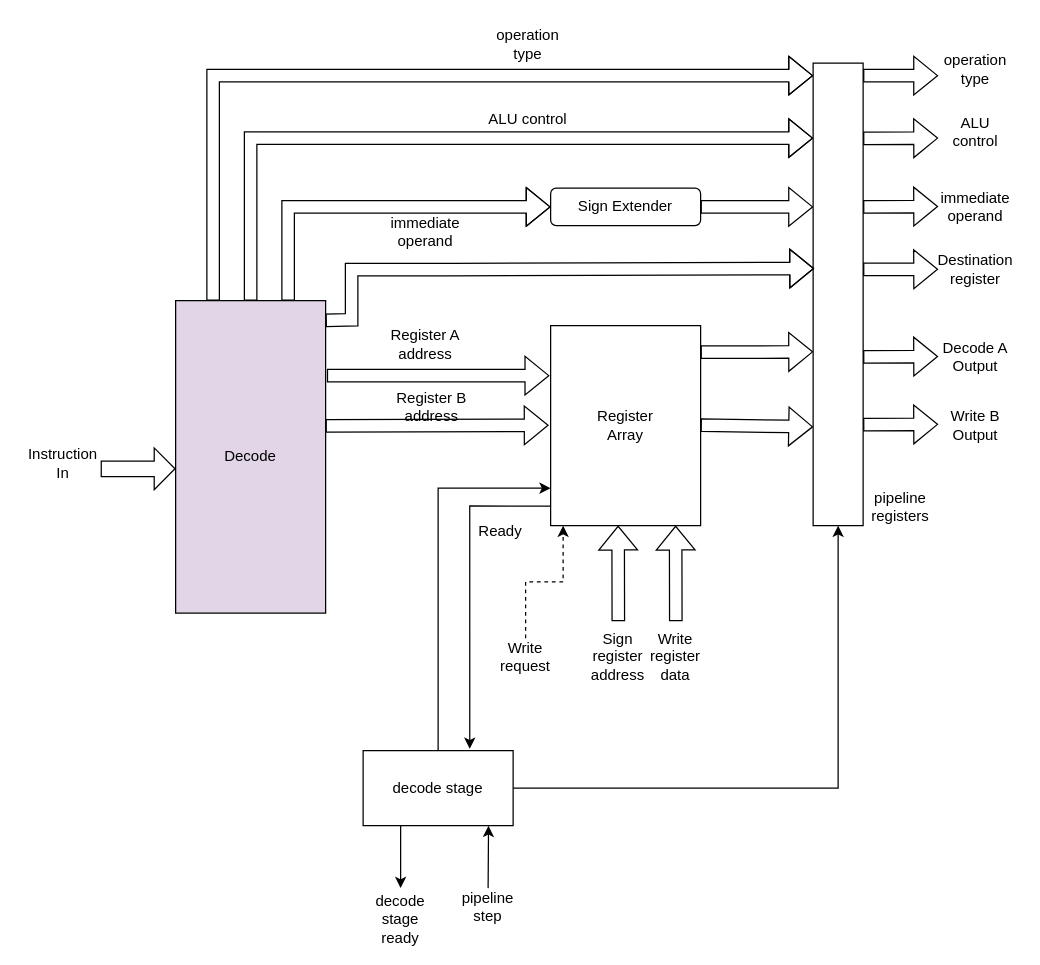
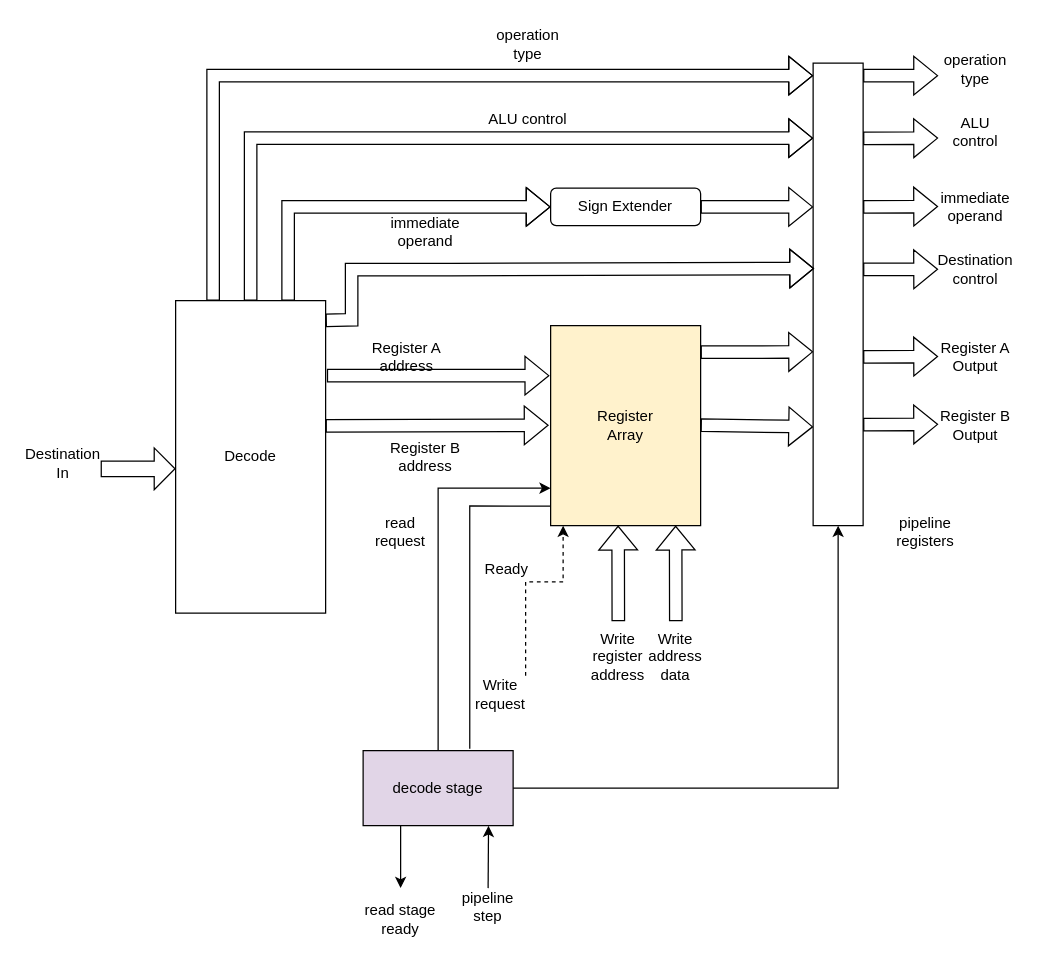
node "Destination register": label "Destination register" -> "Destination control"
node "Register A address": moved (426, 344) -> (407, 357)
node "Decode A Output": label "Decode A Output" -> "Register A Output"
node "Register B address": moved (432, 407) -> (426, 457)
node "Register Array": fillcolor #ffffff -> #fff2cc
node "Write B Output": label "Write B Output" -> "Register B Output"
node "Decode": fillcolor #e1d5e7 -> #ffffff
node "Instruction In": label "Instruction In" -> "Destination In"
node "pipeline registers": moved (901, 507) -> (926, 532)
node "read request": added
node "Ready": moved (501, 532) -> (507, 569)
node "Write request": moved (526, 657) -> (501, 694)
node "Sign register address": label "Sign register address" -> "Write register address"
node "Write register data": label "Write register data" -> "Write address data"
edge "Register Array" -> "decode stage": arrowhead classic -> none
node "decode stage": fillcolor #ffffff -> #e1d5e7
node "decode stage ready": label "decode stage ready" -> "read stage ready"
